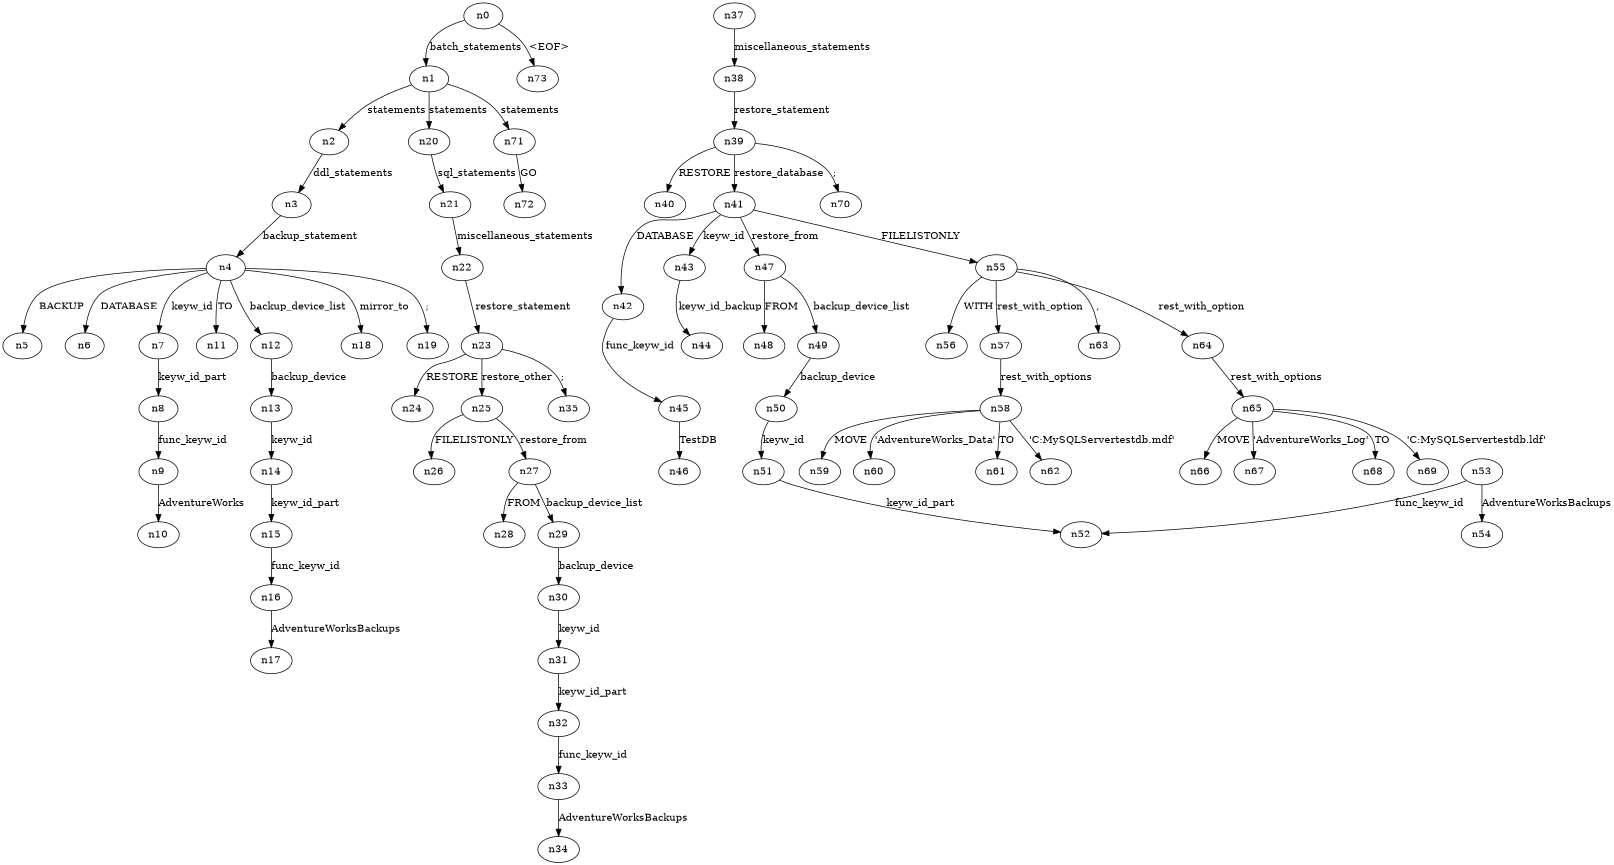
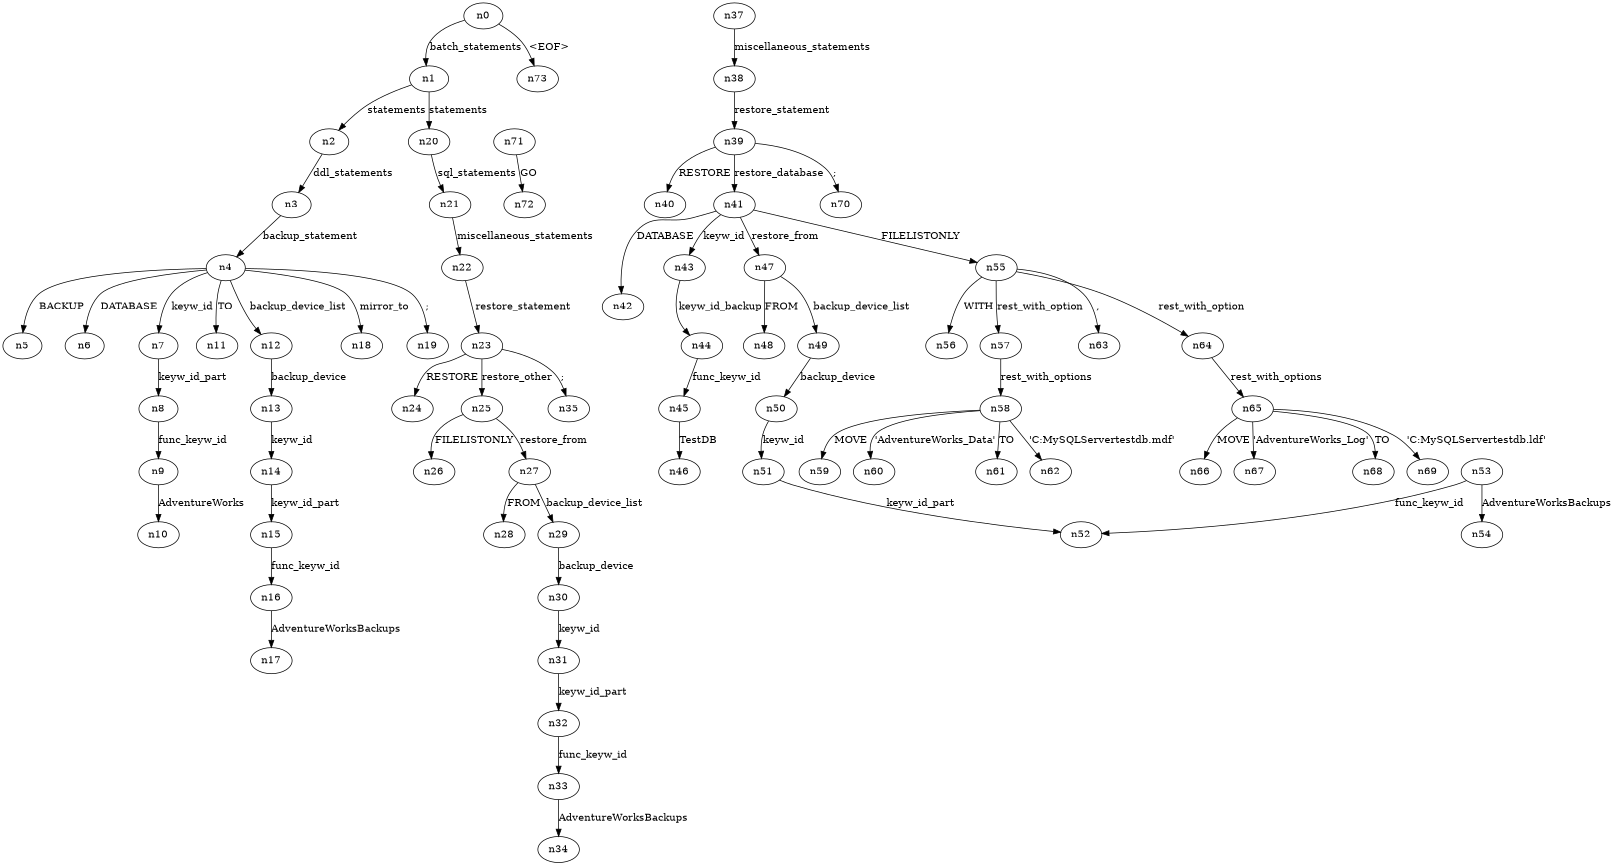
edge "n1" -> "n71": removed, label "statements"
edge "n42" -> "n45": now "n44" -> "n45"
